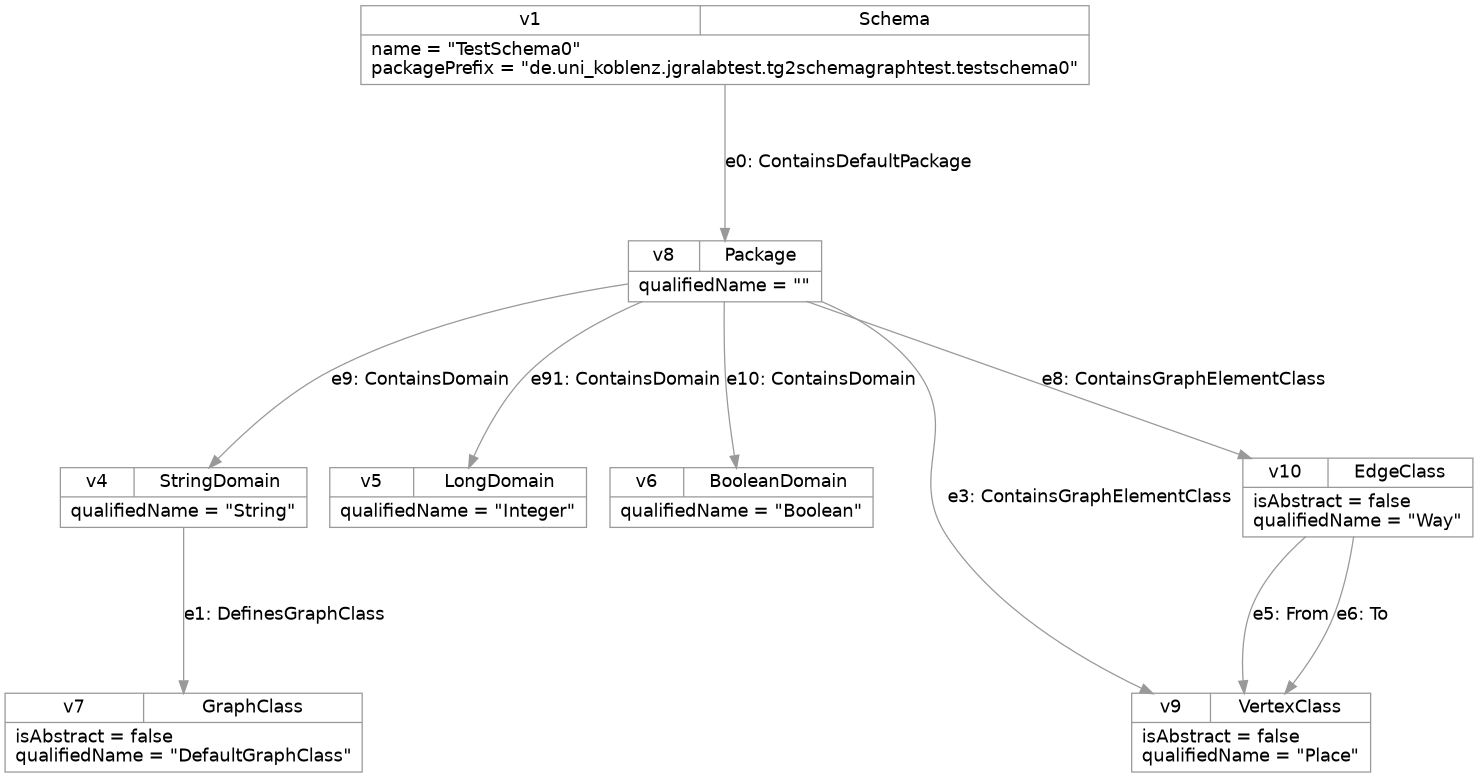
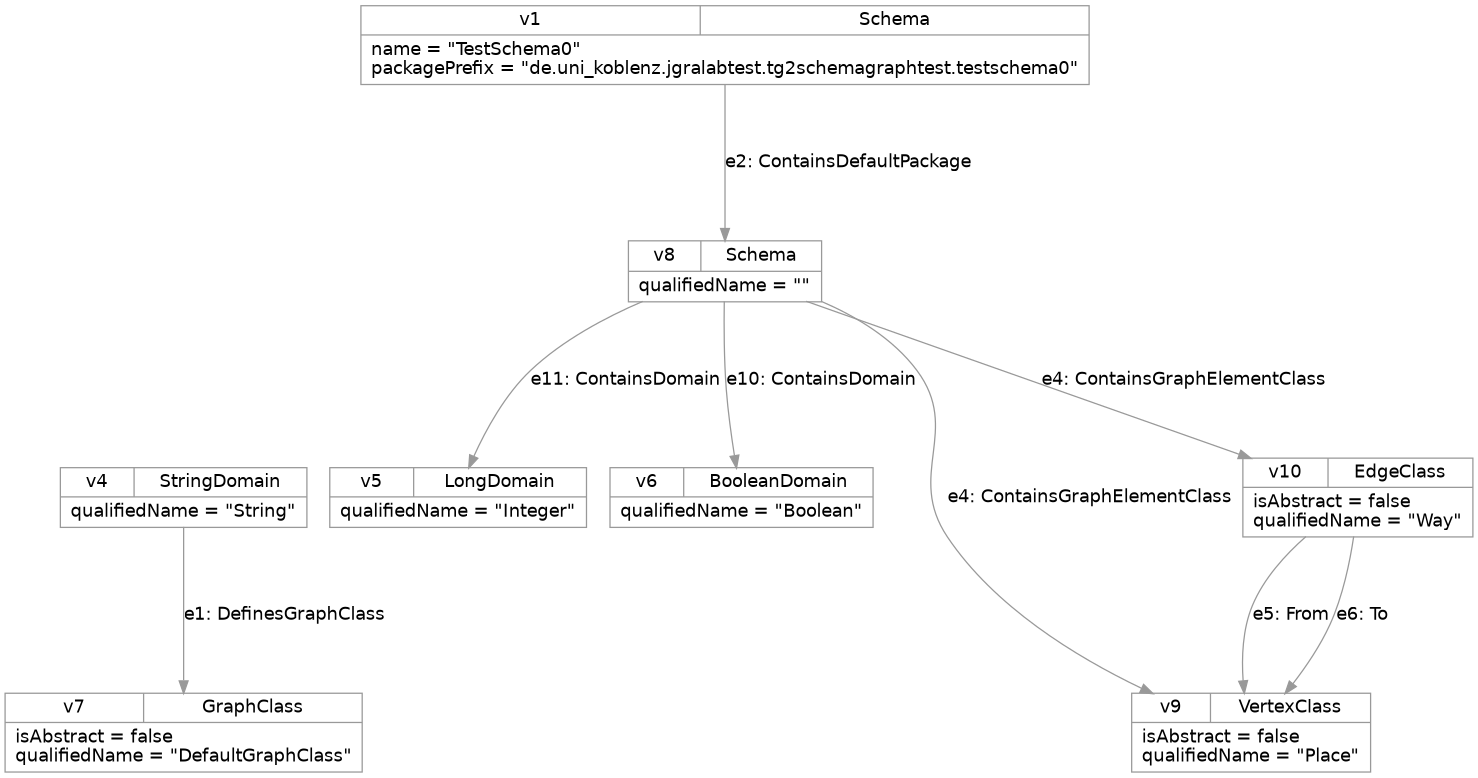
edge "v1" -> "v8": label "e0: ContainsDefaultPackage" -> "e2: ContainsDefaultPackage"
node "v8": text "Package" -> "Schema"
edge "v8" -> "v4": removed, label "e9: ContainsDomain"
edge "v8" -> "v5": label "e91: ContainsDomain" -> "e11: ContainsDomain"
edge "v8" -> "v10": label "e8: ContainsGraphElementClass" -> "e4: ContainsGraphElementClass"
edge "v8" -> "v9": label "e3: ContainsGraphElementClass" -> "e4: ContainsGraphElementClass"
